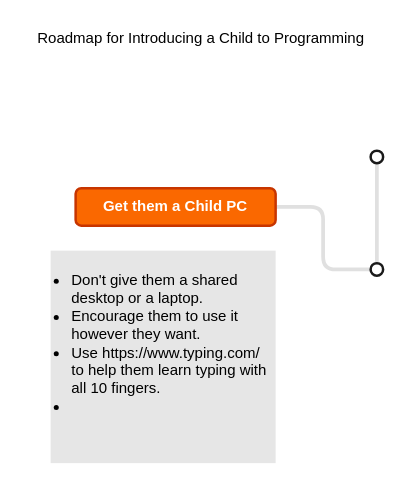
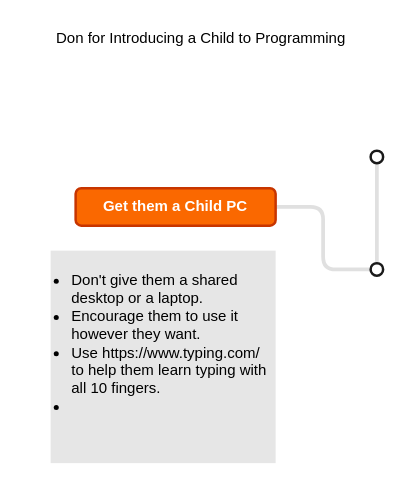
node "Roadmap for Introducing a Child to Programming": label "Roadmap for Introducing a Child to Programming" -> "Don for Introducing a Child to Programming"
